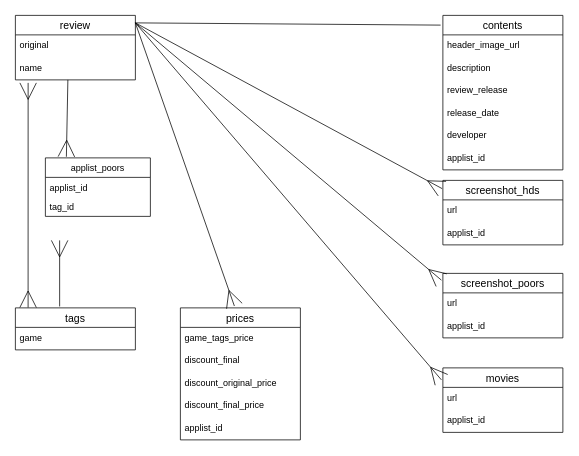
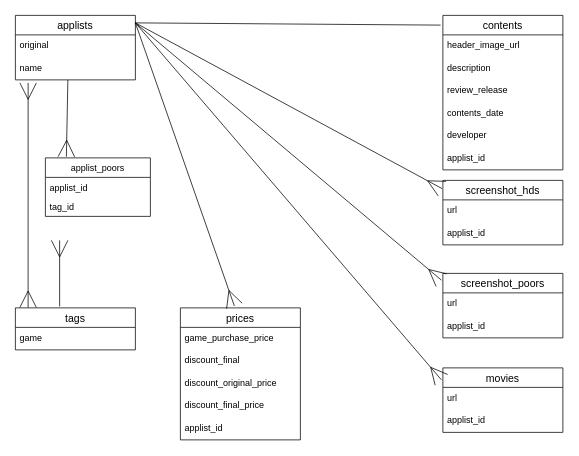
node "review": label "review" -> "applists"
node "release_date": label "release_date" -> "contents_date"
node "game_tags_price": label "game_tags_price" -> "game_purchase_price"
